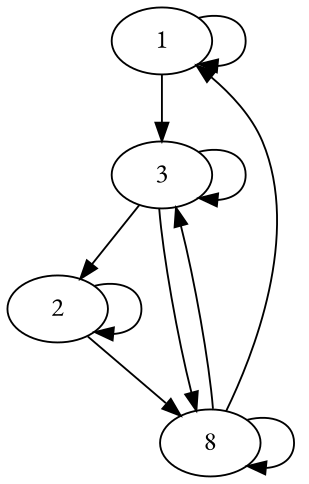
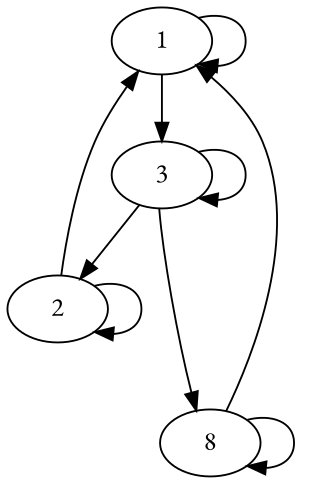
edge "8" -> "3": removed
edge "2" -> "8": now "2" -> "1"
